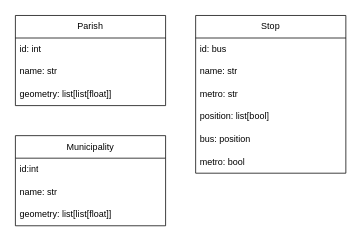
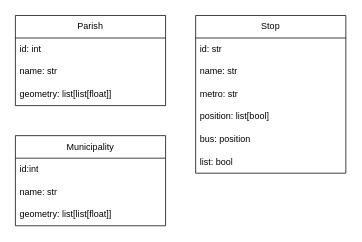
node "id: bus": label "id: bus" -> "id: str"
node "metro: bool": label "metro: bool" -> "list: bool"
